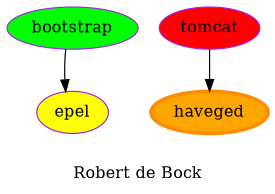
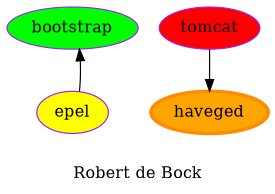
edge "bootstrap" -> "epel": reversed
